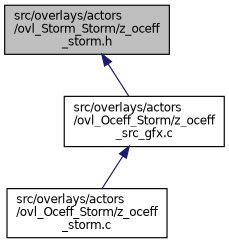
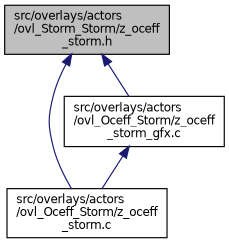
node "src/overlays/actors /ovl_Oceff_Storm/z_oceff _src_gfx.c": label "src/overlays/actors /ovl_Oceff_Storm/z_oceff _src_gfx.c" -> "src/overlays/actors /ovl_Oceff_Storm/z_oceff _storm_gfx.c"
edge "src/overlays/actors /ovl_Oceff_Storm/z_oceff _storm.c" -> "src/overlays/actors /ovl_Storm_Storm/z_oceff _storm.h": added
